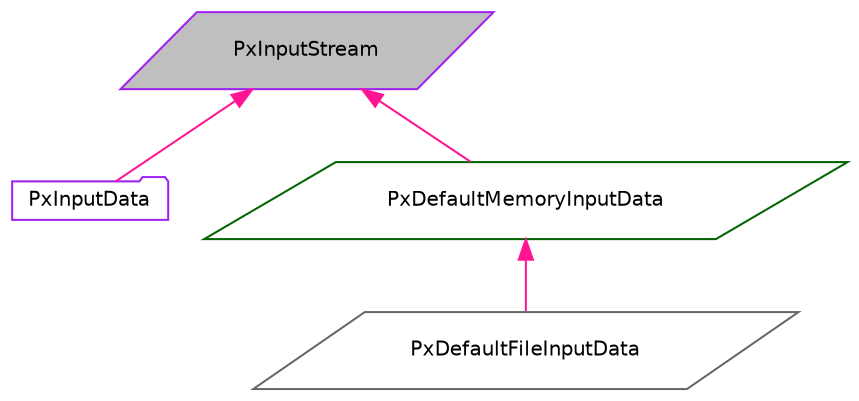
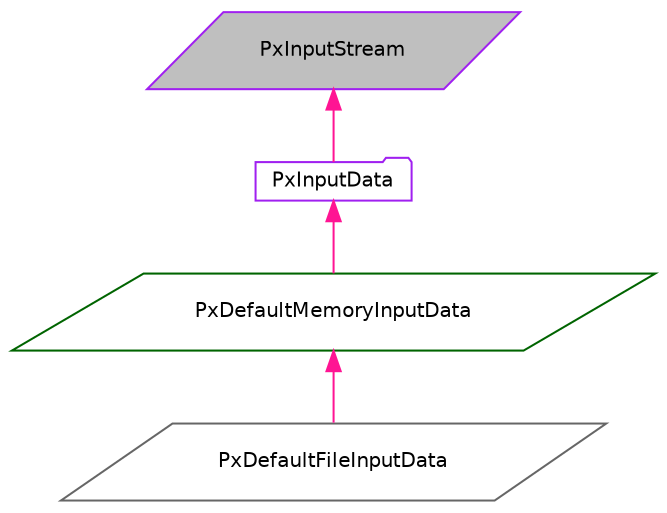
edge "PxDefaultMemoryInputData" -> "PxInputStream": now "PxDefaultMemoryInputData" -> "PxInputData"
